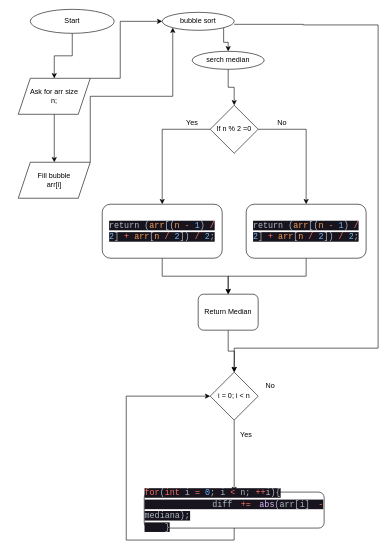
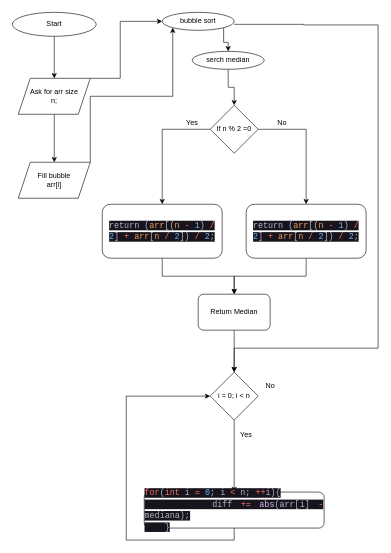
node "Start": moved (72, 21) -> (54, 24)
node "Return Median": size 60x36 -> 72x36
